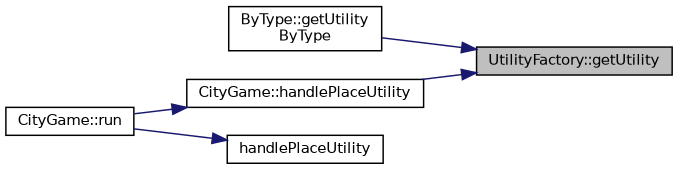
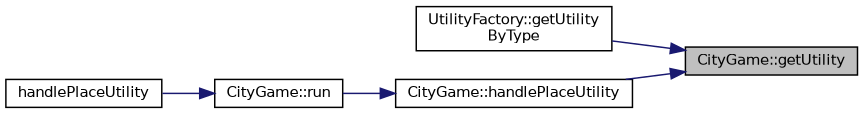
node "ByType::getUtility ByType": label "ByType::getUtility ByType" -> "UtilityFactory::getUtility ByType"
node "UtilityFactory::getUtility": label "UtilityFactory::getUtility" -> "CityGame::getUtility"
edge "CityGame::run" -> "handlePlaceUtility": reversed
